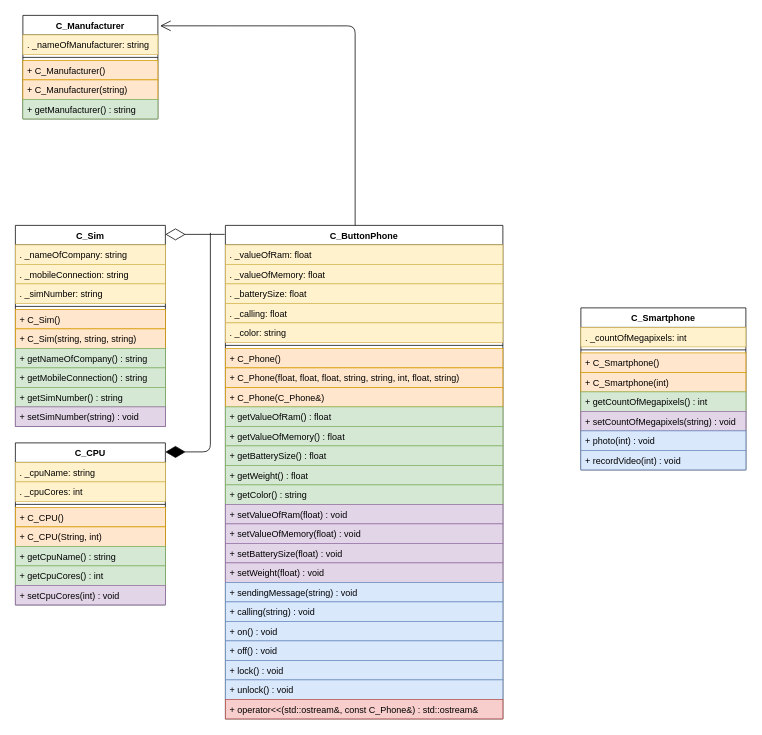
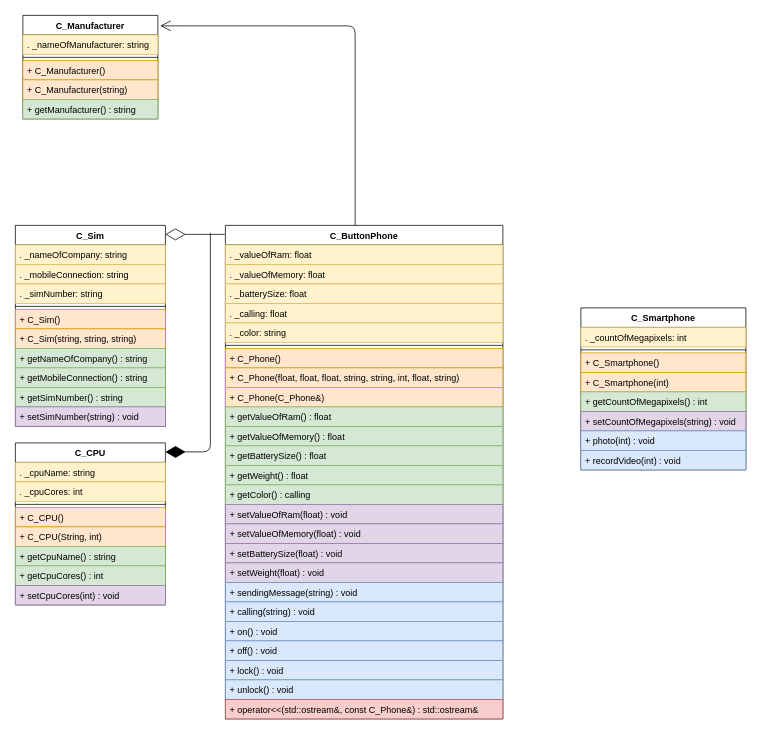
node "+ getColor() : string": label "+ getColor() : string" -> "+ getColor() : calling"
